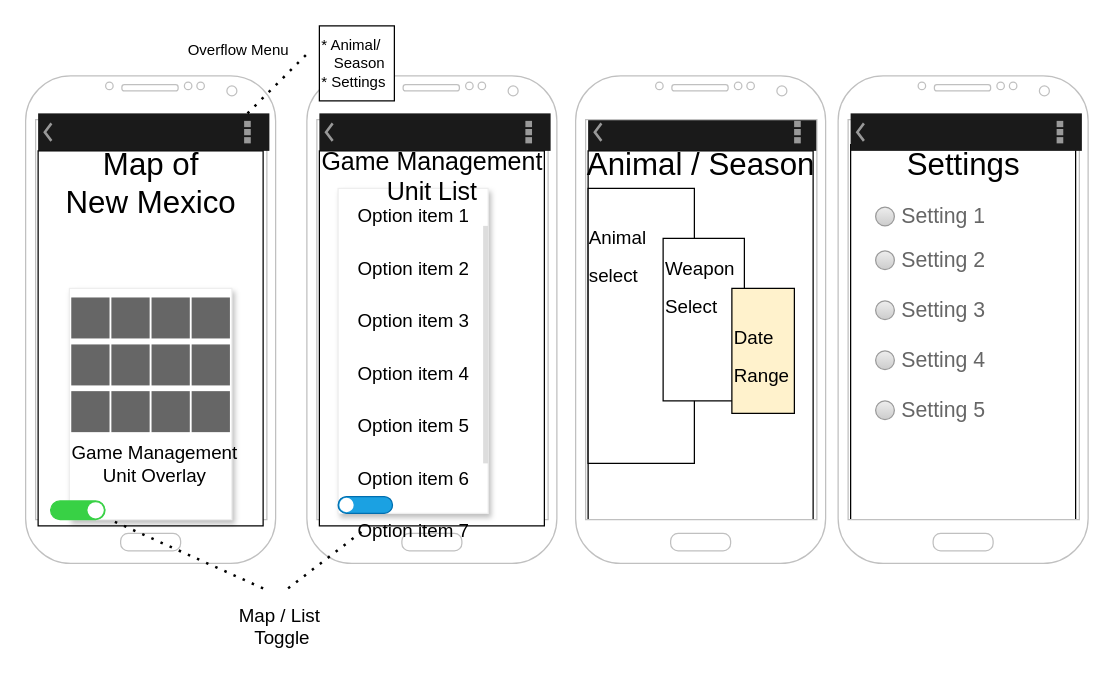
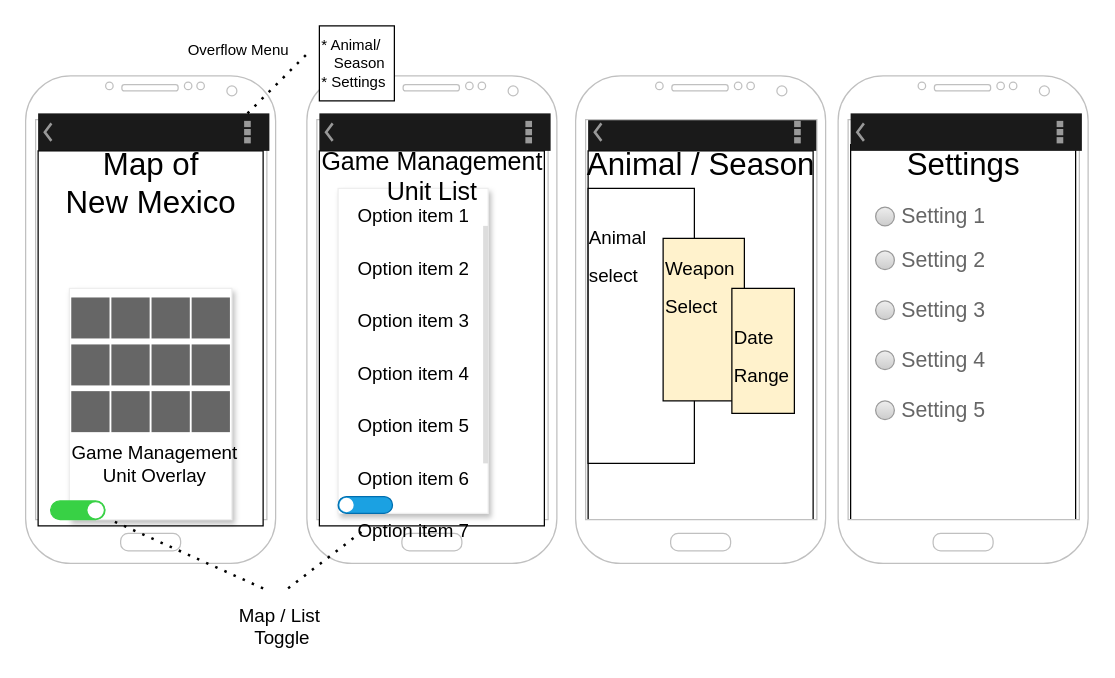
node "Weapon Select": fillcolor #ffffff -> #fff2cc
